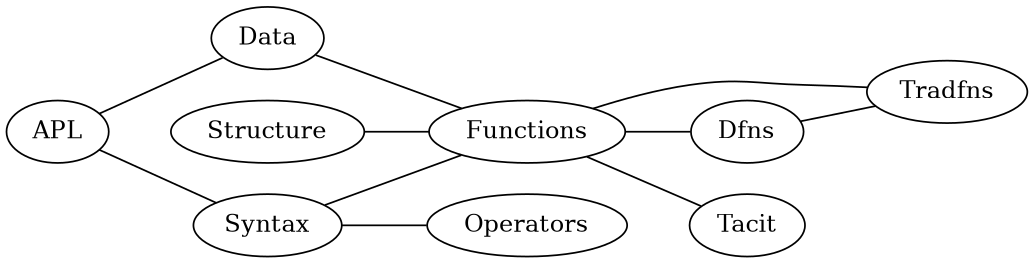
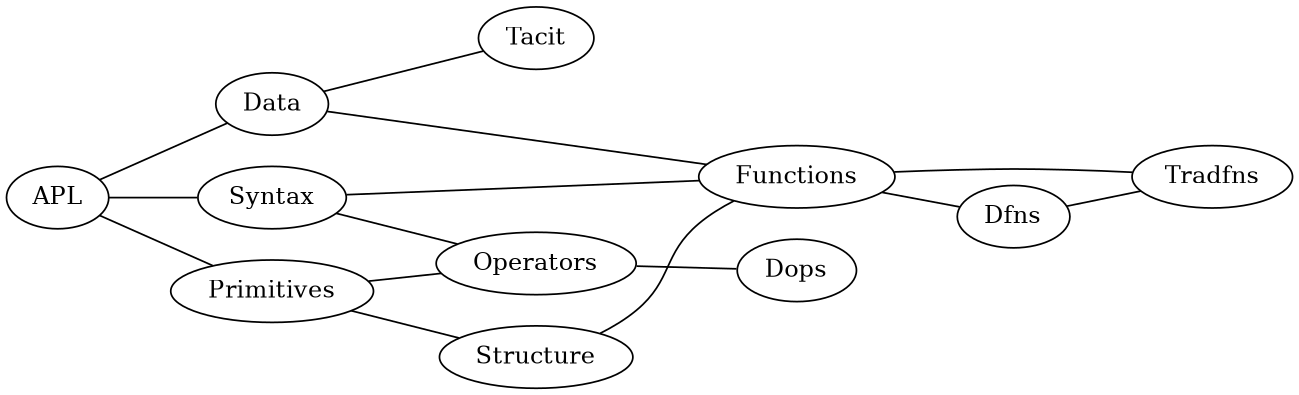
edge "Functions" -- "Tacit": now "Data" -- "Tacit"
node "Dops": added
node "Primitives": added
